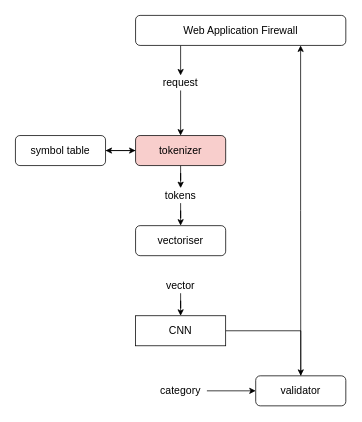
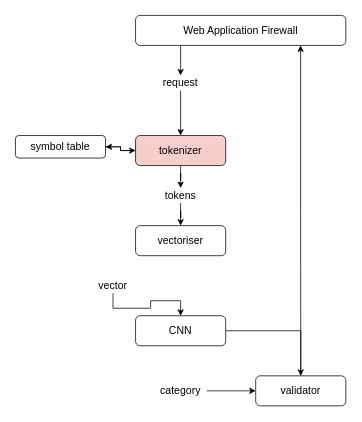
node "symbol table": size 90x30 -> 90x23
node "vector": moved (180, 285) -> (113, 285)
node "CNN": shape rectangle -> rounded rectangle
